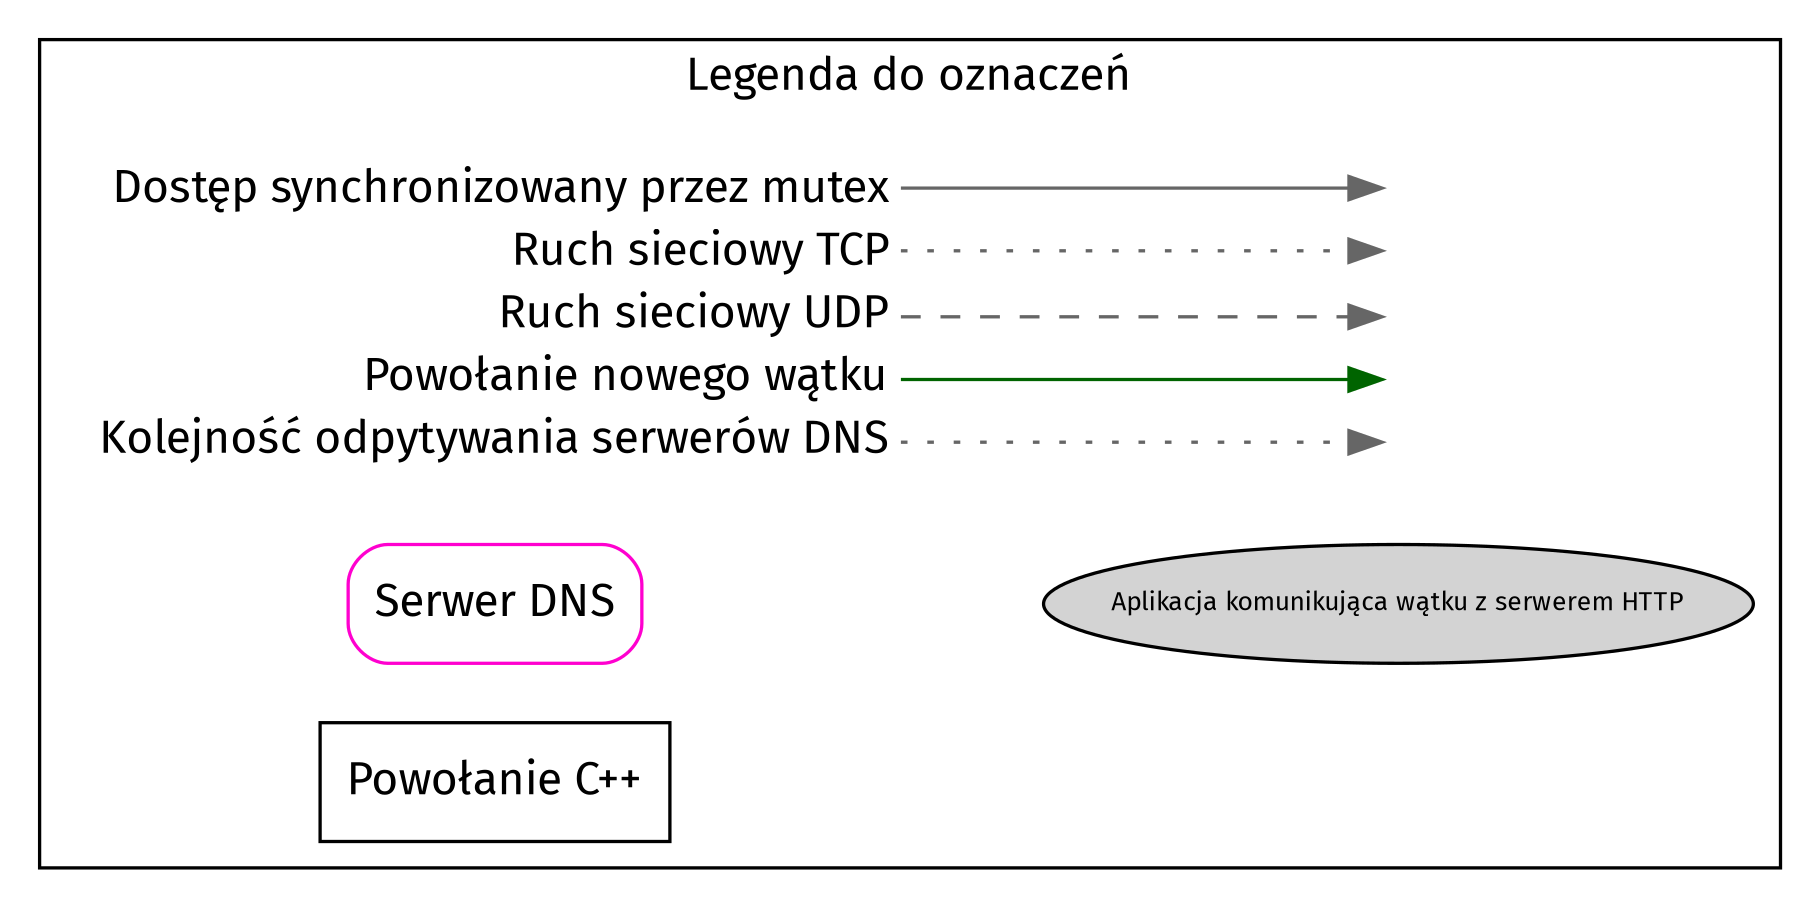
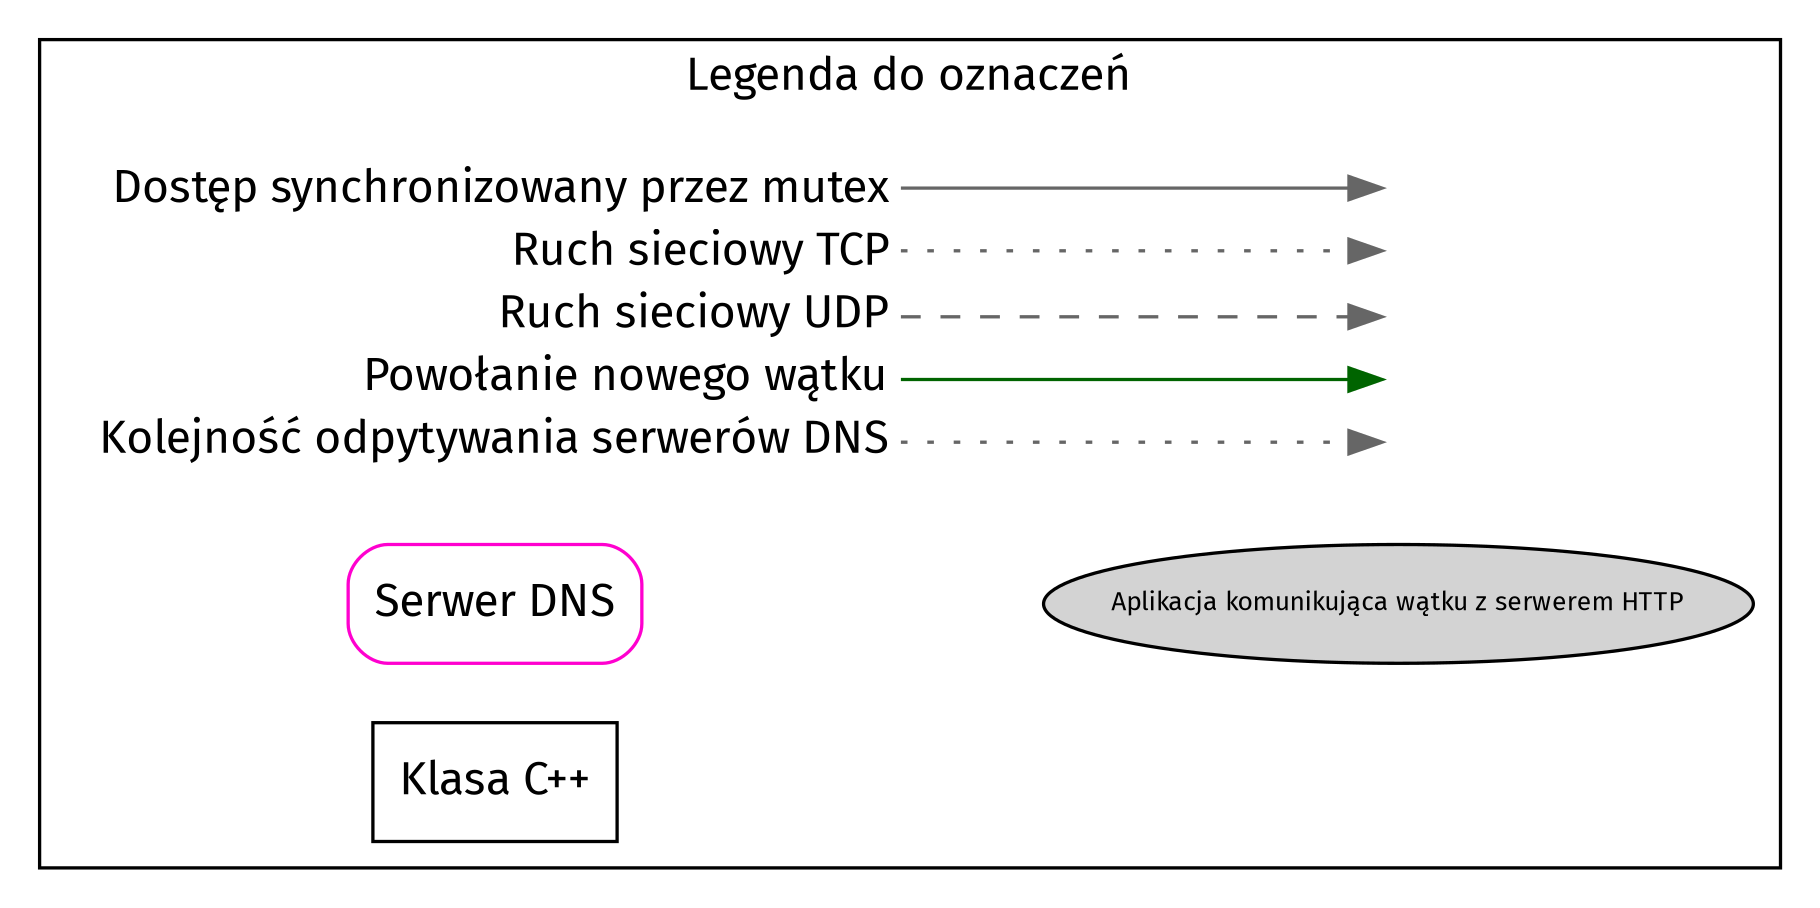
node "Powołanie C++": label "Powołanie C++" -> "Klasa C++"
